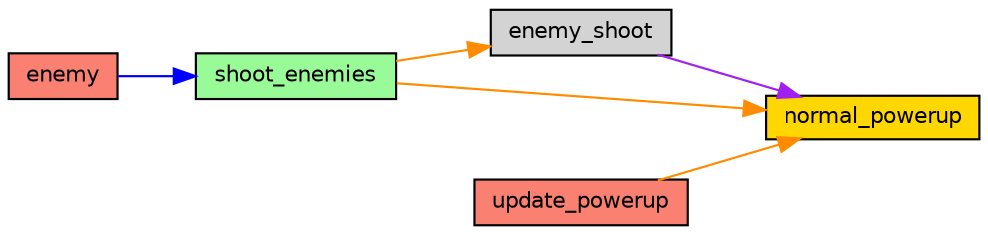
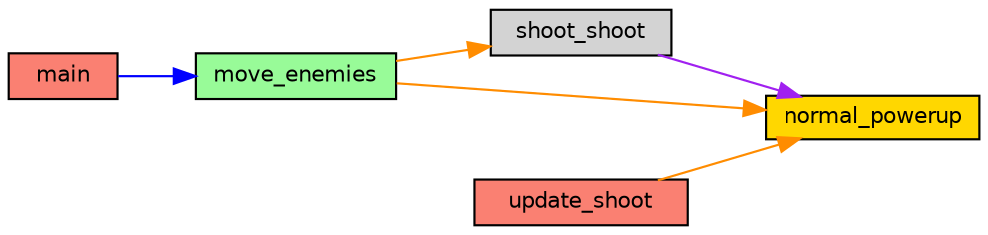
node "enemy_shoot": label "enemy_shoot" -> "shoot_shoot"
node "enemy": label "enemy" -> "main"
node "shoot_enemies": label "shoot_enemies" -> "move_enemies"
node "update_powerup": label "update_powerup" -> "update_shoot"
